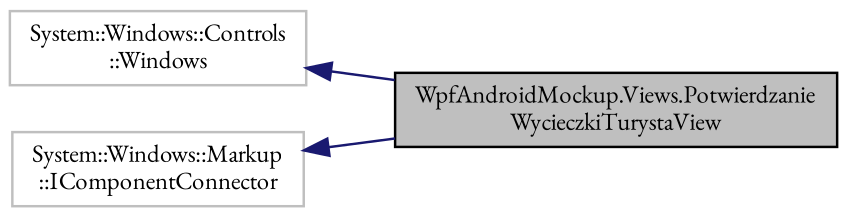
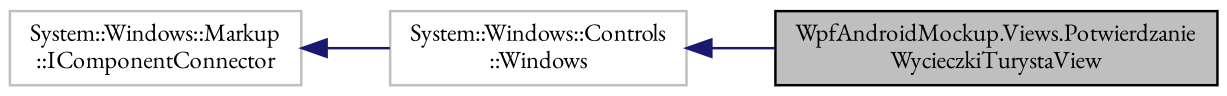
edge "WpfAndroidMockup.Views.Potwierdzanie WycieczkiTurystaView" -> "System::Windows::Markup ::IComponentConnector": now "System::Windows::Controls ::Windows" -> "System::Windows::Markup ::IComponentConnector"
